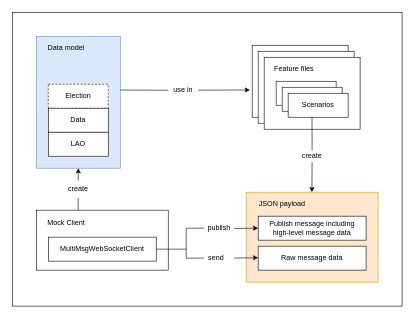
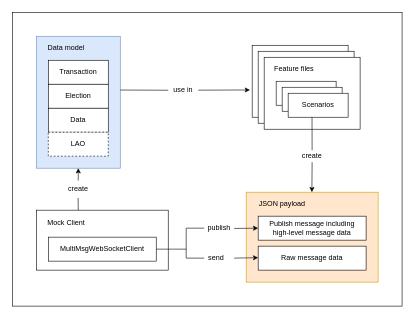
node "Transaction": added
node "Election": style dashed -> solid
node "LAO": style solid -> dashed
